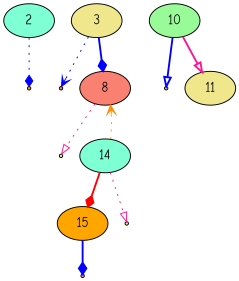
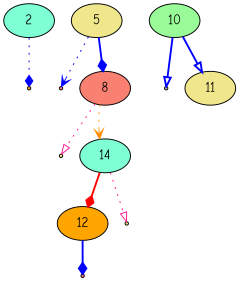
node "3": label "3" -> "5"
edge "10" -> "11": color deeppink -> blue
edge "14" -> "8": reversed
node "15": label "15" -> "12"
